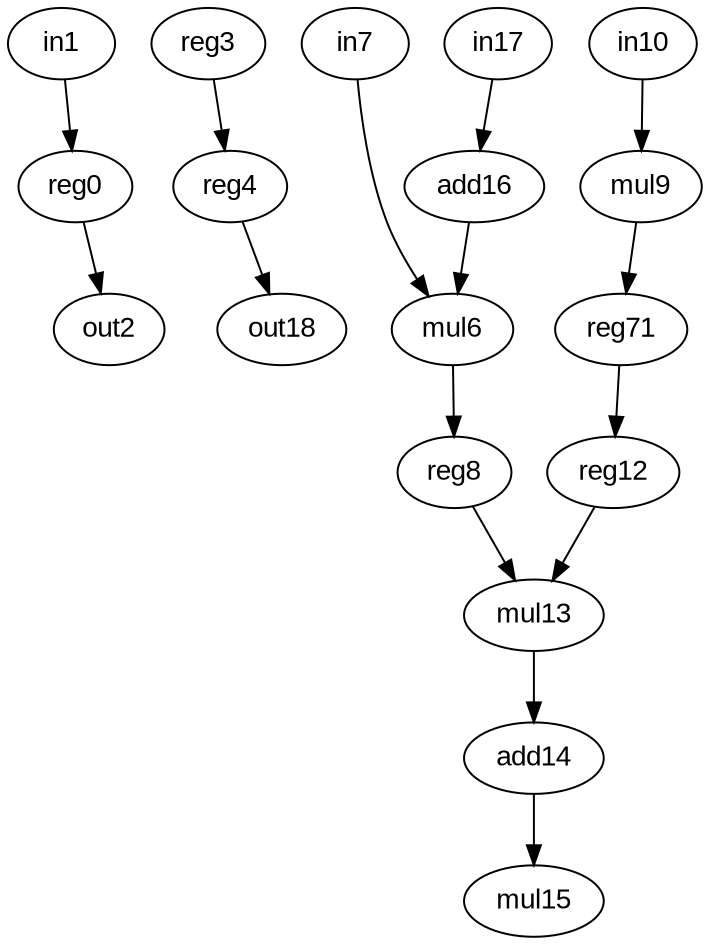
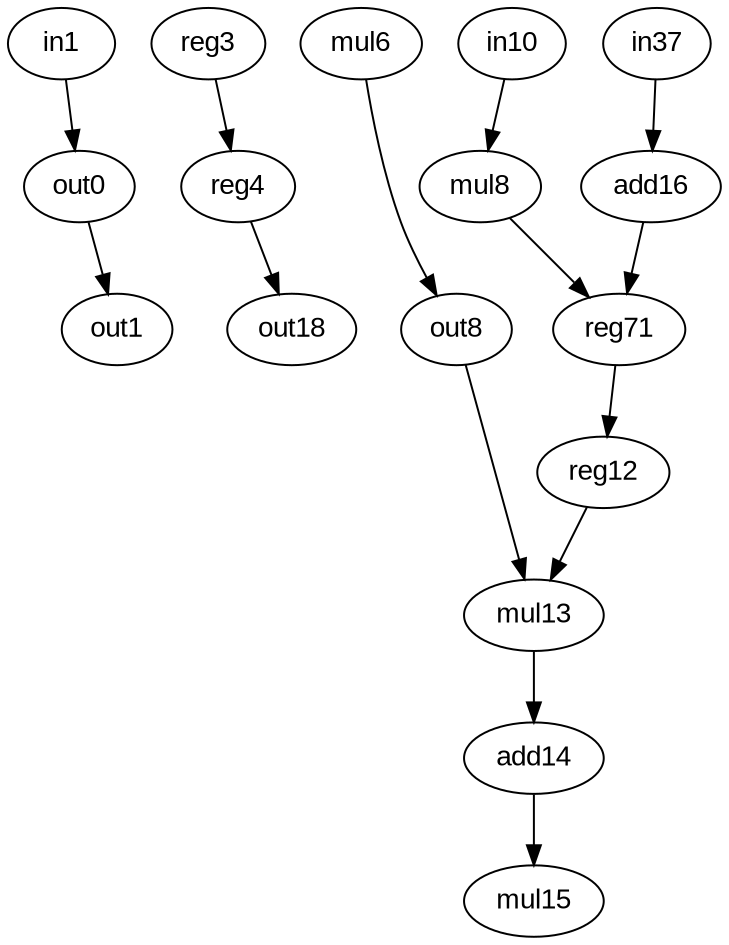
node "in7": removed
node "in17": label "in17" -> "in37"
node "reg0": label "reg0" -> "out0"
node "mul9": label "mul9" -> "mul8"
edge "add16" -> "mul6": now "add16" -> "reg71"
node "out2": label "out2" -> "out1"
node "reg8": label "reg8" -> "out8"
